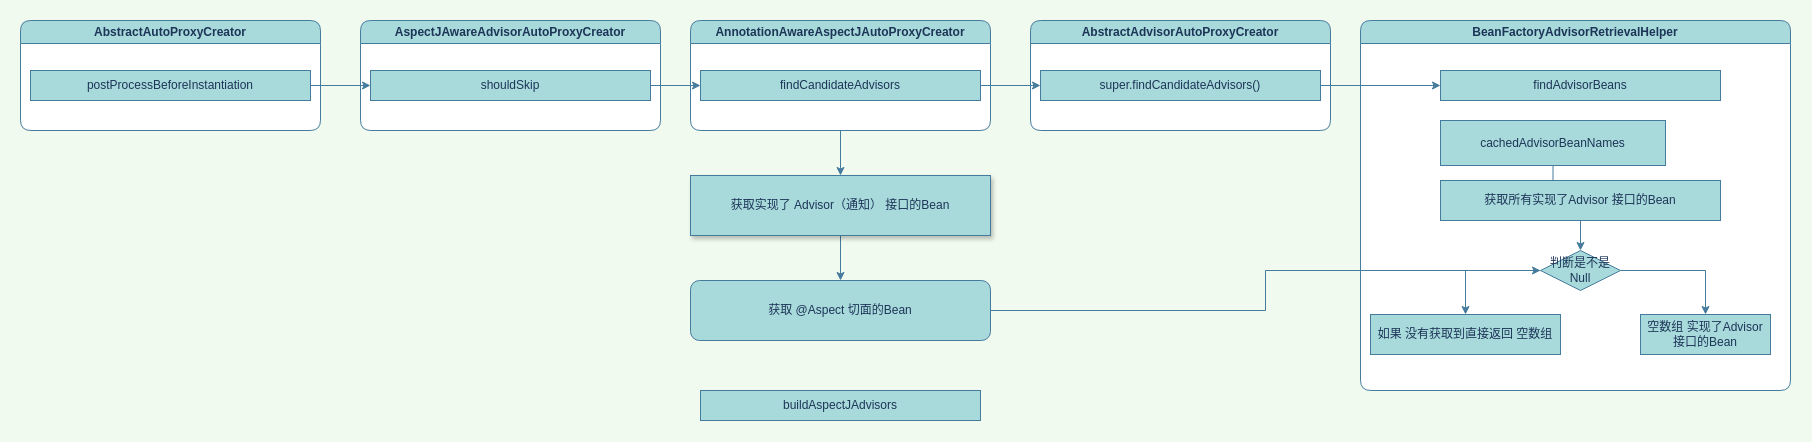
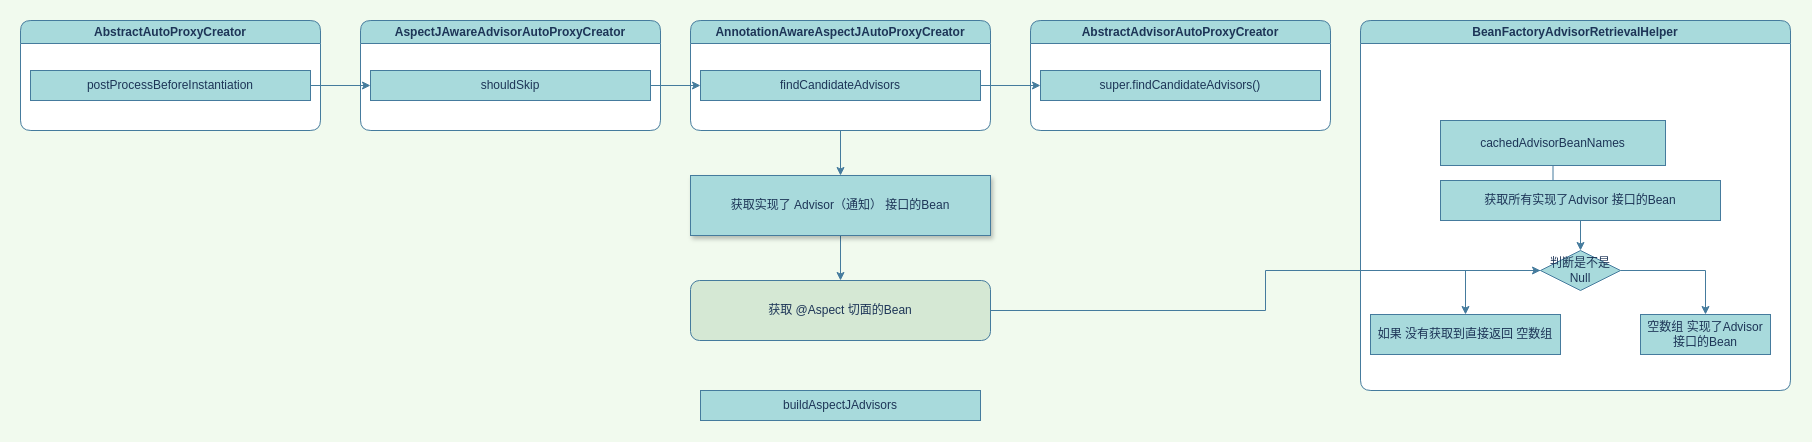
edge "super.findCandidateAdvisors()" -> "findAdvisorBeans": removed
node "findAdvisorBeans": removed
node "获取 @Aspect 切面的Bean": fillcolor #a8dadc -> #d5e8d4
